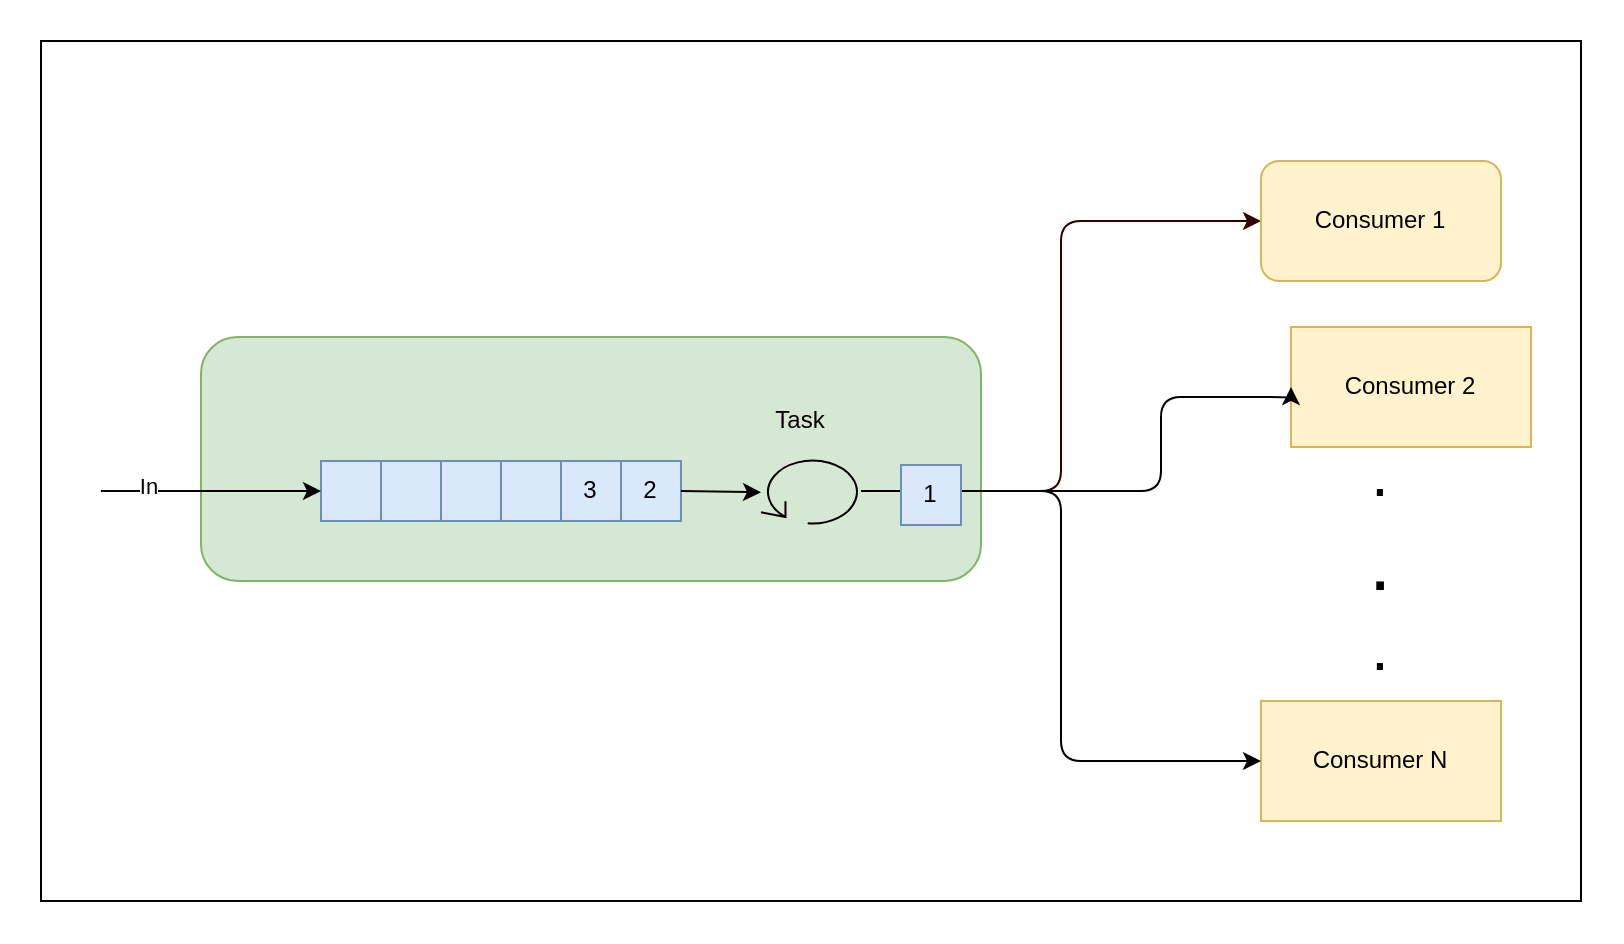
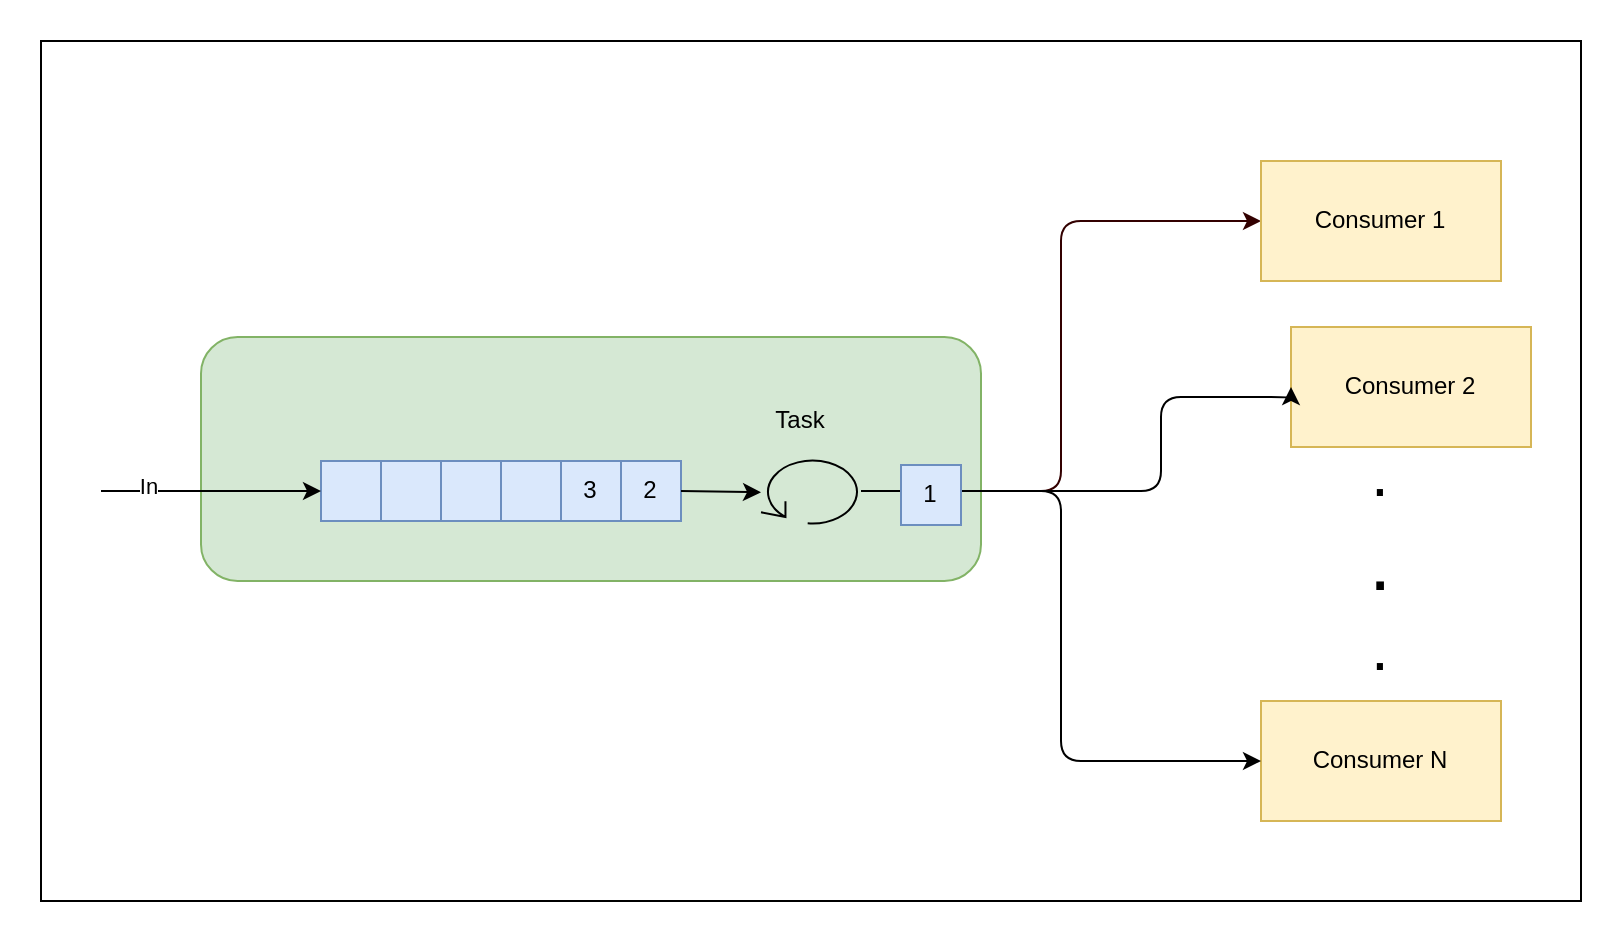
node "Consumer 1": shape rounded rectangle -> rectangle
